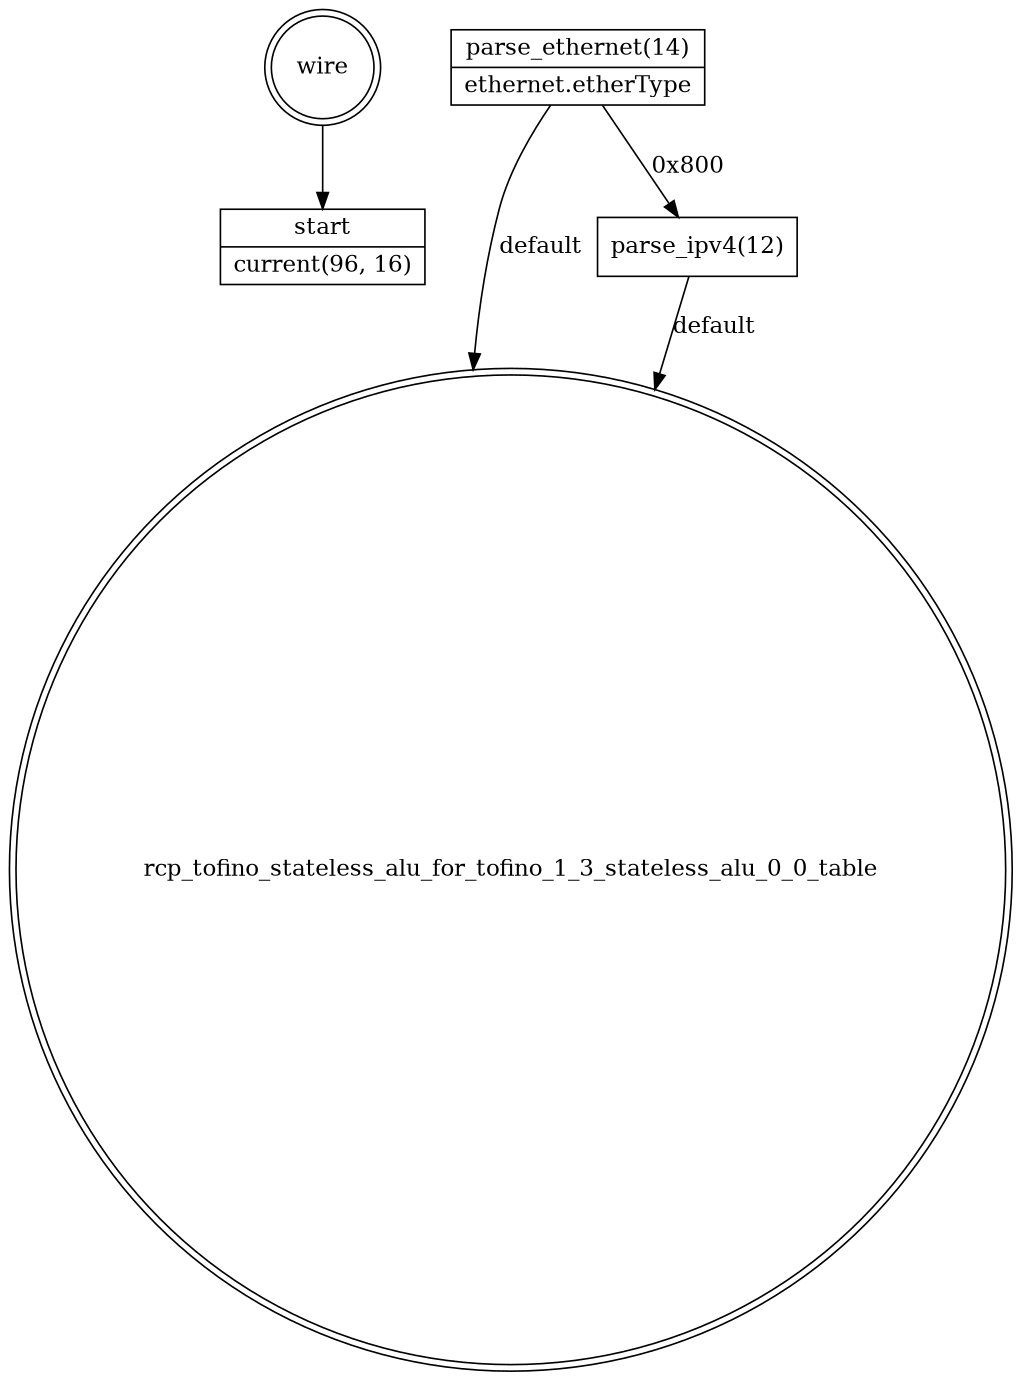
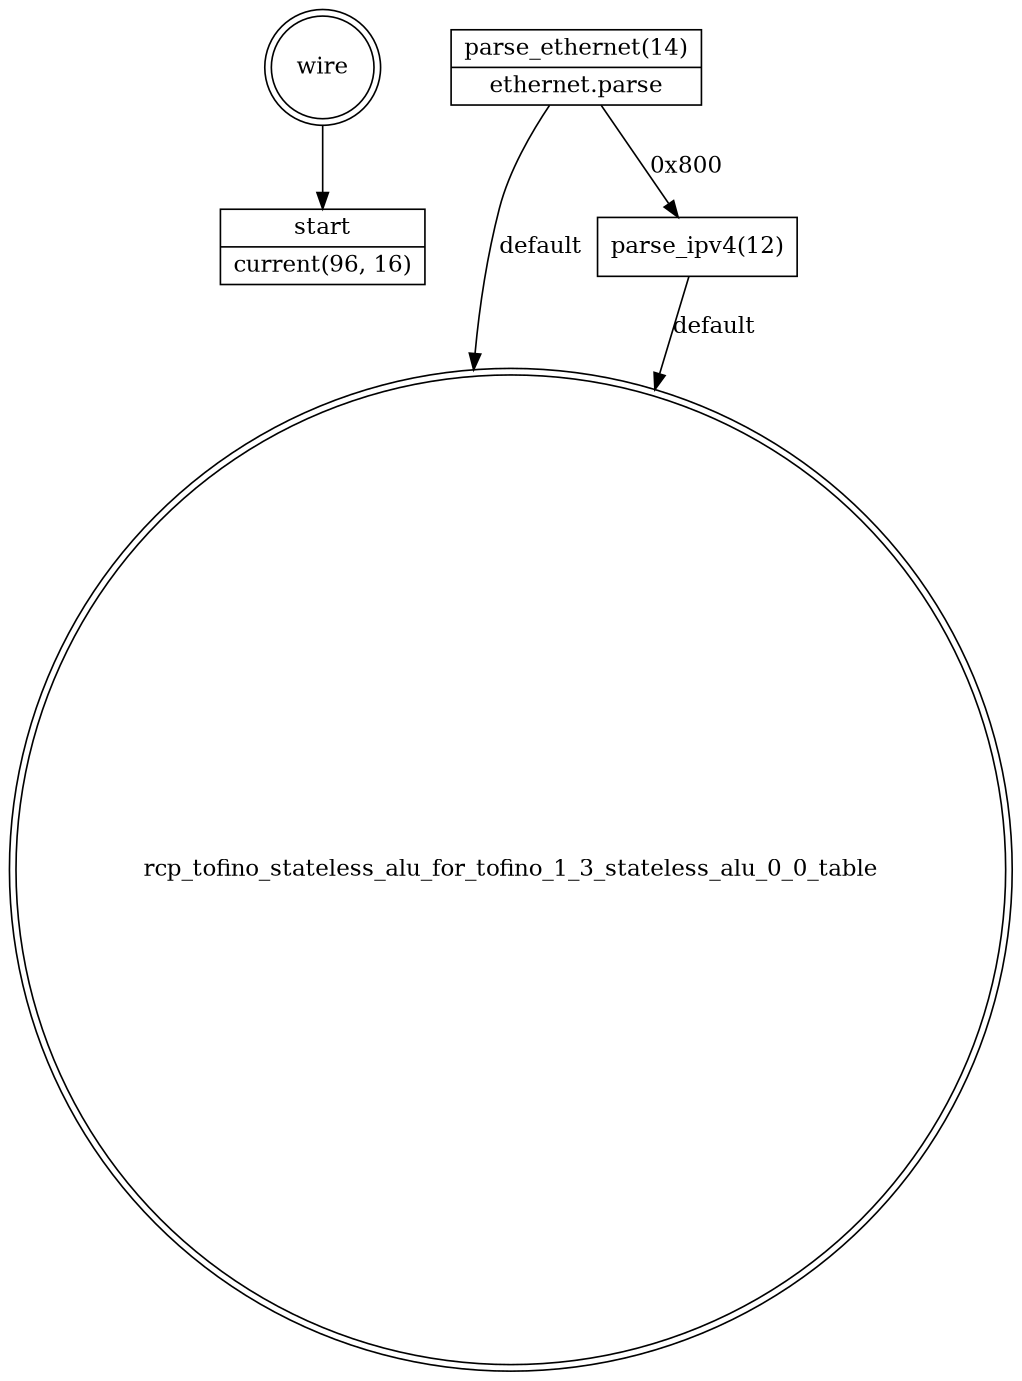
node "parse_ethernet(14)": text "ethernet.etherType" -> "ethernet.parse"
